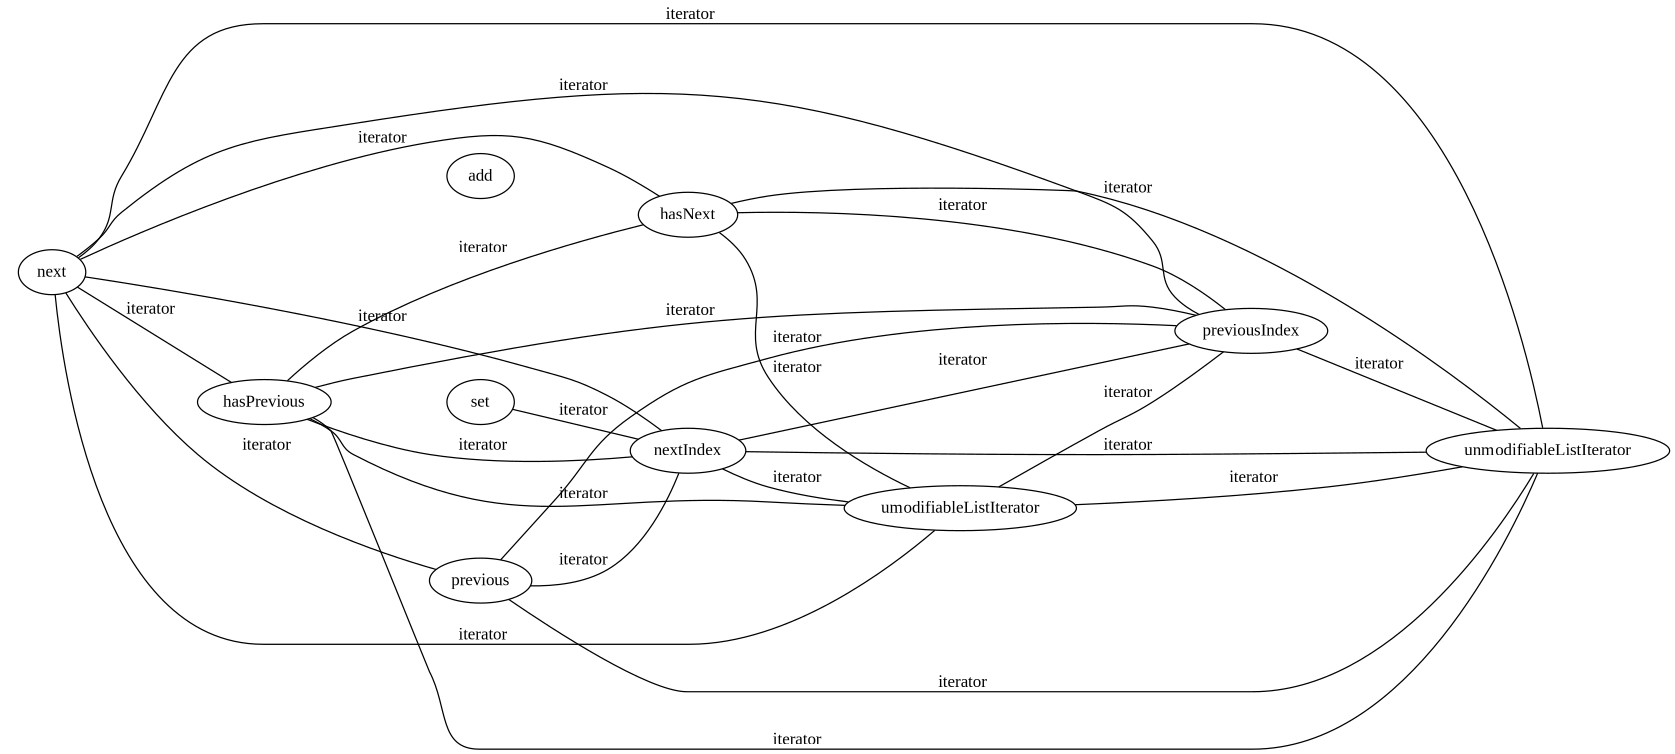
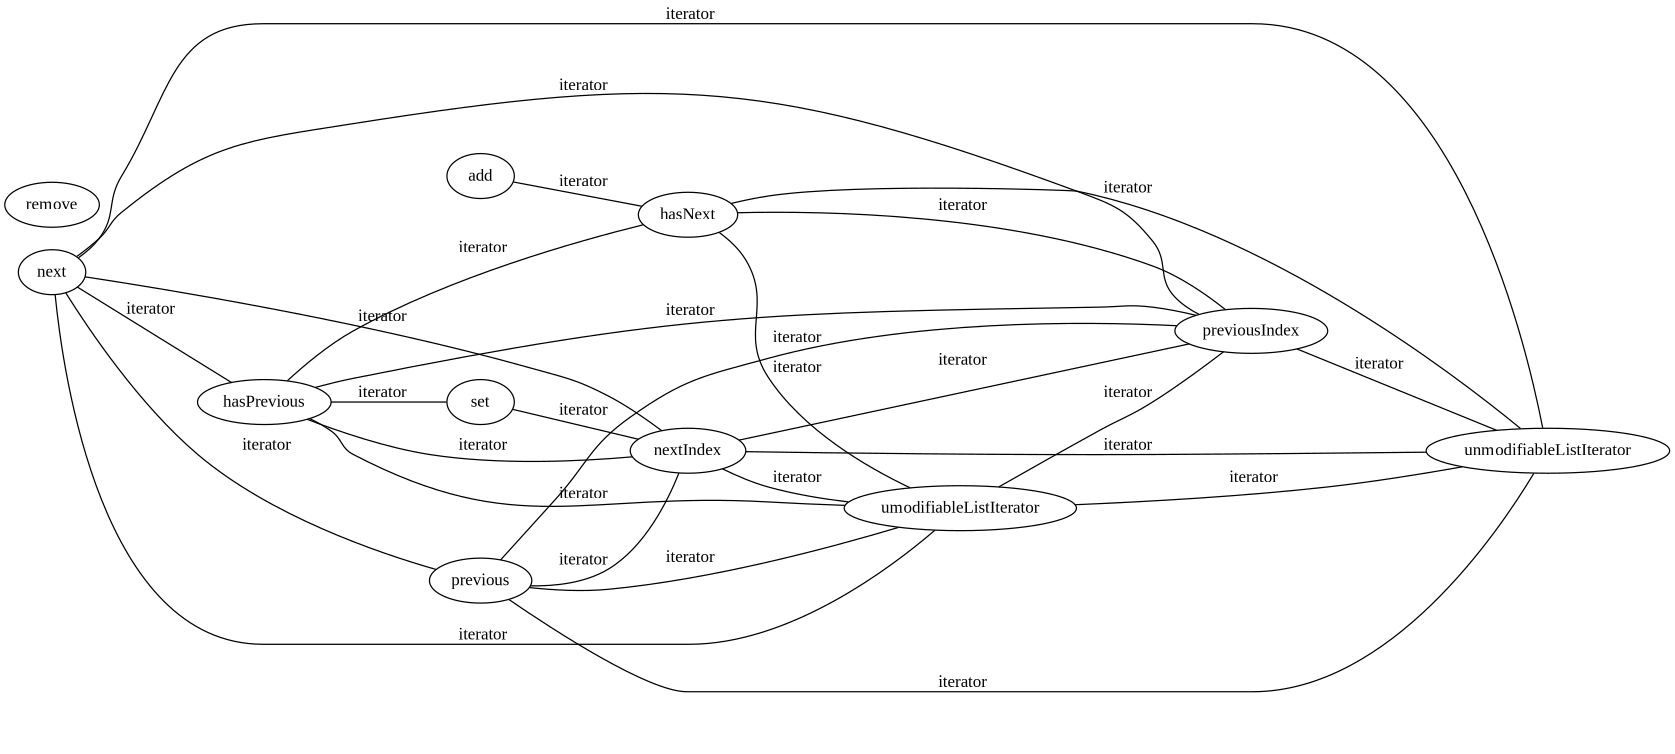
edge "hasNext" -- "next": now "hasNext" -- "add"
node "remove": added
edge "umodifiableListIterator" -- "previous": added, label "iterator"
edge "hasPrevious" -- "unmodifiableListIterator": now "hasPrevious" -- "set"
